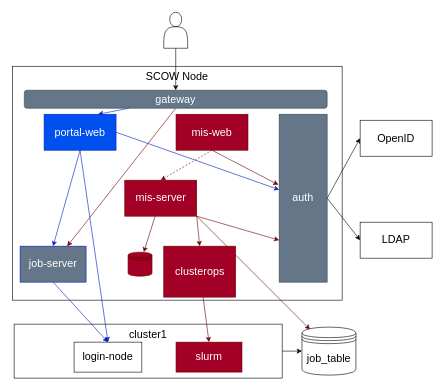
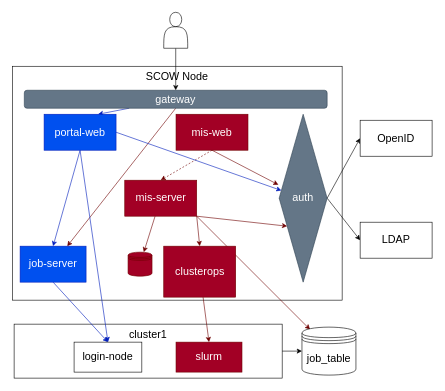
node "auth": shape rectangle -> diamond
node "job-server": fillcolor #647687 -> #0050ef
